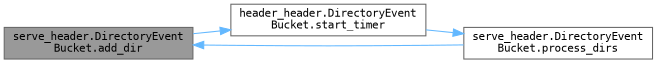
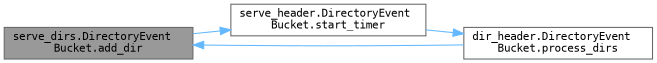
node "header_header.DirectoryEvent Bucket.start_timer": label "header_header.DirectoryEvent Bucket.start_timer" -> "serve_header.DirectoryEvent Bucket.start_timer"
node "serve_header.DirectoryEvent Bucket.add_dir": label "serve_header.DirectoryEvent Bucket.add_dir" -> "serve_dirs.DirectoryEvent Bucket.add_dir"
node "serve_header.DirectoryEvent Bucket.process_dirs": label "serve_header.DirectoryEvent Bucket.process_dirs" -> "dir_header.DirectoryEvent Bucket.process_dirs"
